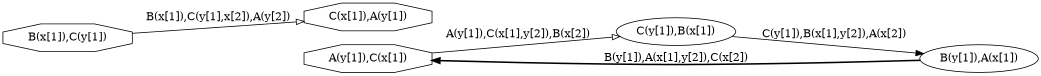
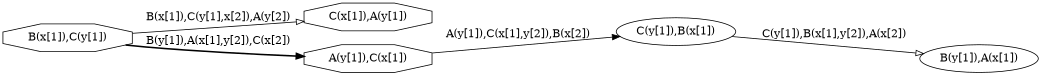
edge "A(y[1]),C(x[1])" -> "C(y[1]),B(x[1])": arrowhead onormal -> normal
edge "C(y[1]),B(x[1])" -> "B(y[1]),A(x[1])": arrowhead normal -> onormal
edge "B(y[1]),A(x[1])" -> "A(y[1]),C(x[1])": now "B(x[1]),C(y[1])" -> "A(y[1]),C(x[1])"
